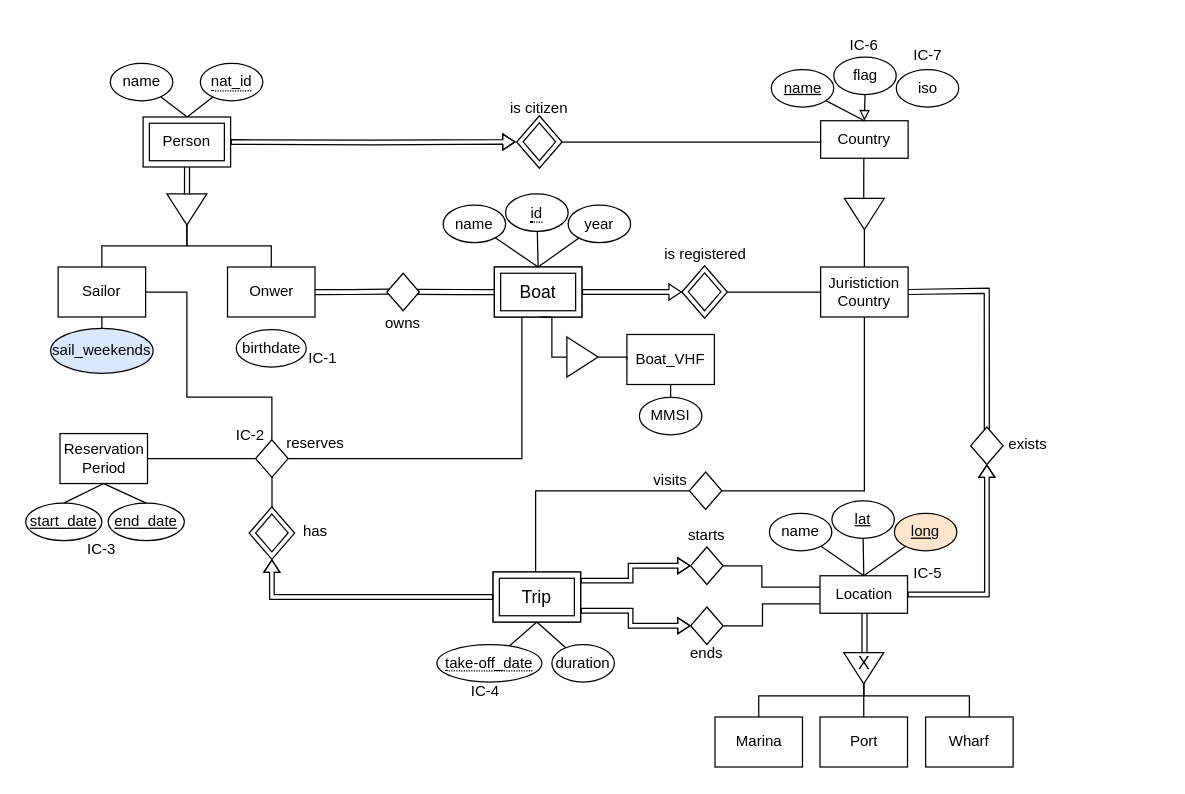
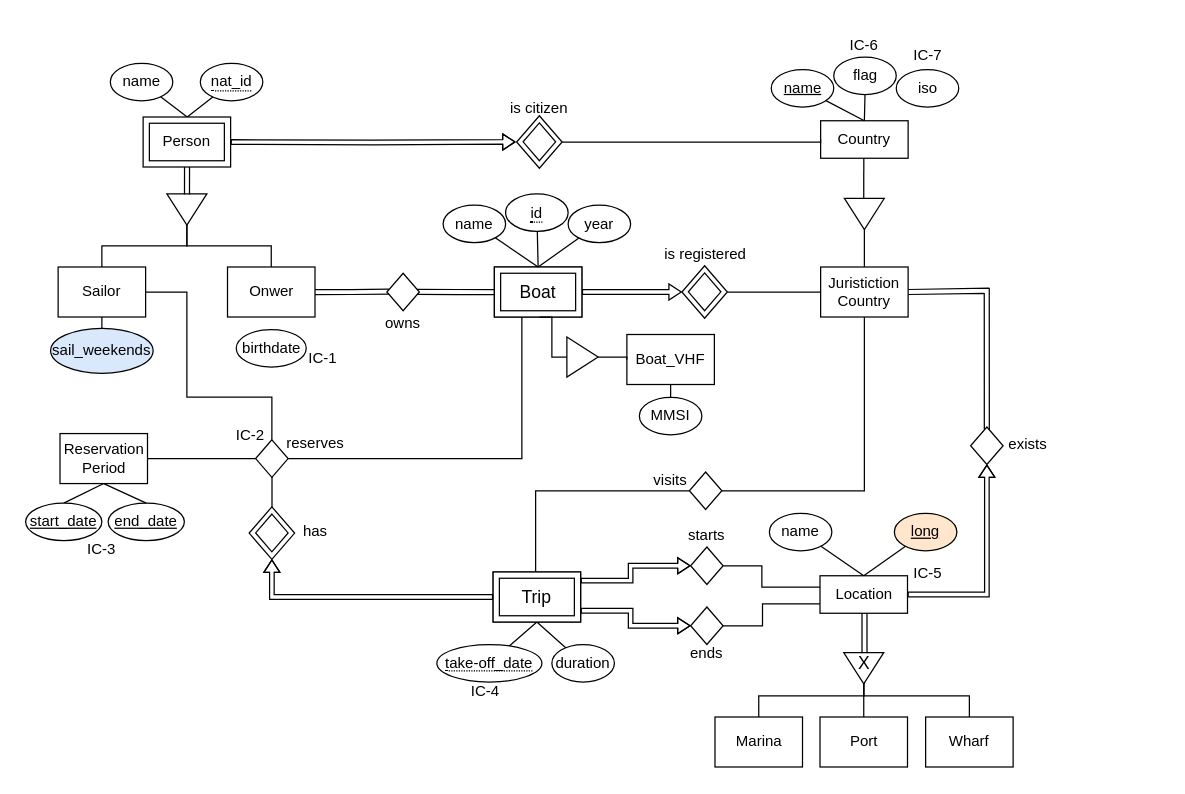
edge "flag" -> "Country": arrowhead block -> none
node "lat": removed
edge "lat" -- "Location": removed
